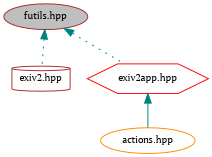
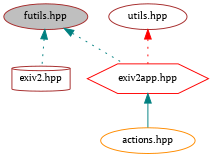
node "utils.hpp": added
